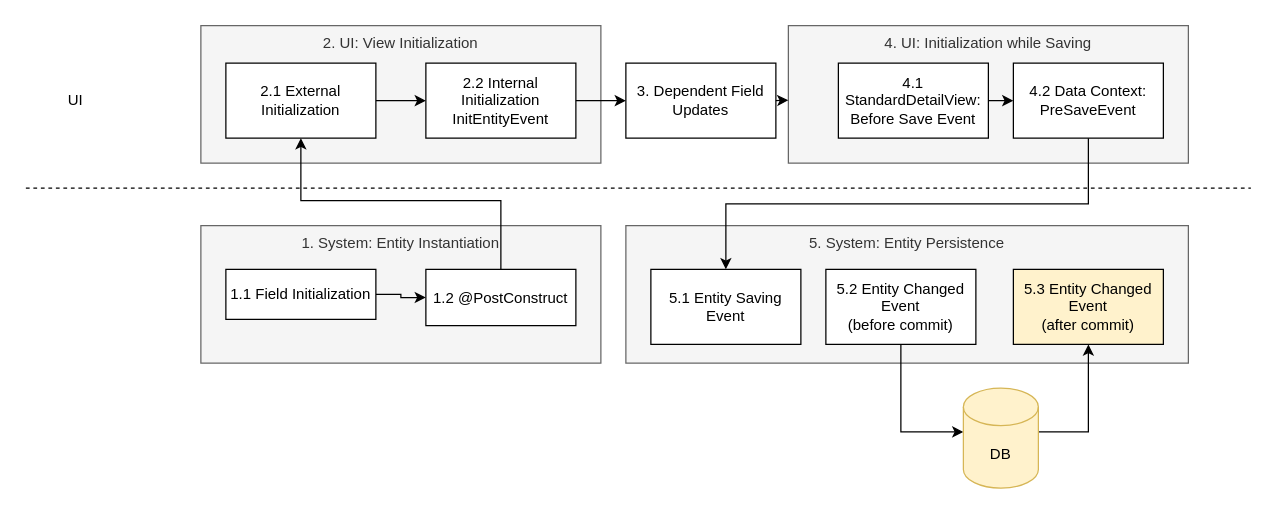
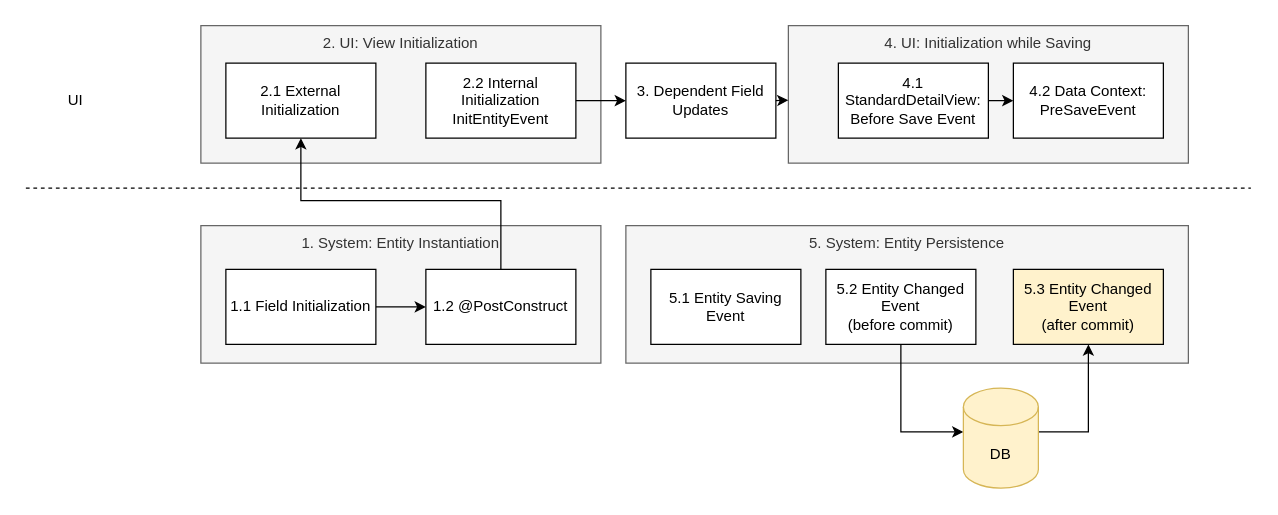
edge "2.1 External Initialization" -> "2.2 Internal Initialization InitEntityEvent": removed
edge "4.2 Data Context: PreSaveEvent" -> "5.1 Entity Saving Event": removed
node "1.1 Field Initialization": size 150x50 -> 150x75
node "1.2 @PostConstruct": size 150x56 -> 150x75
